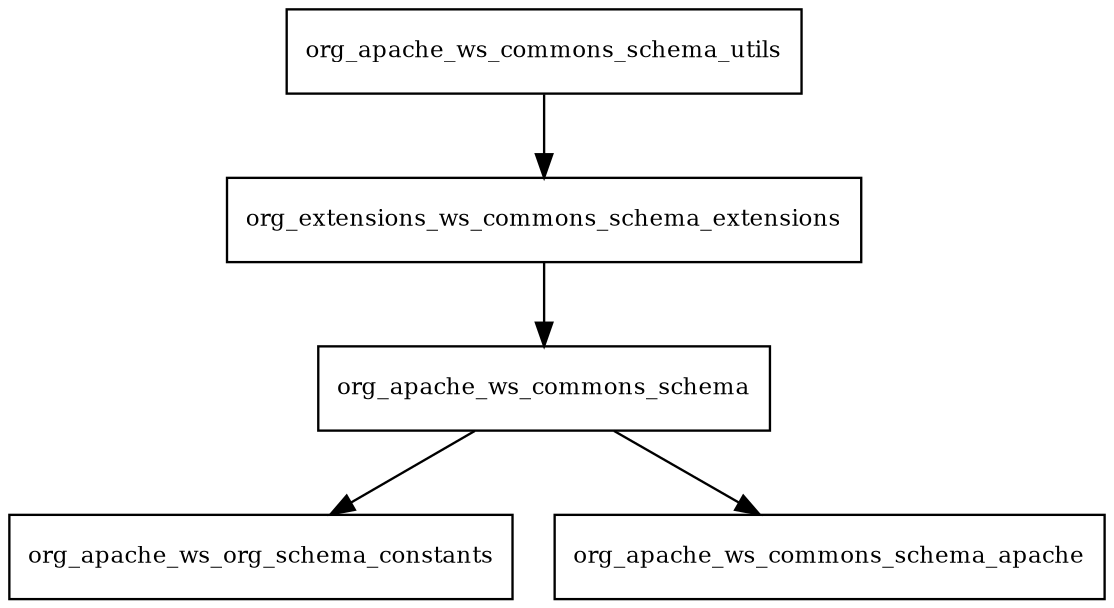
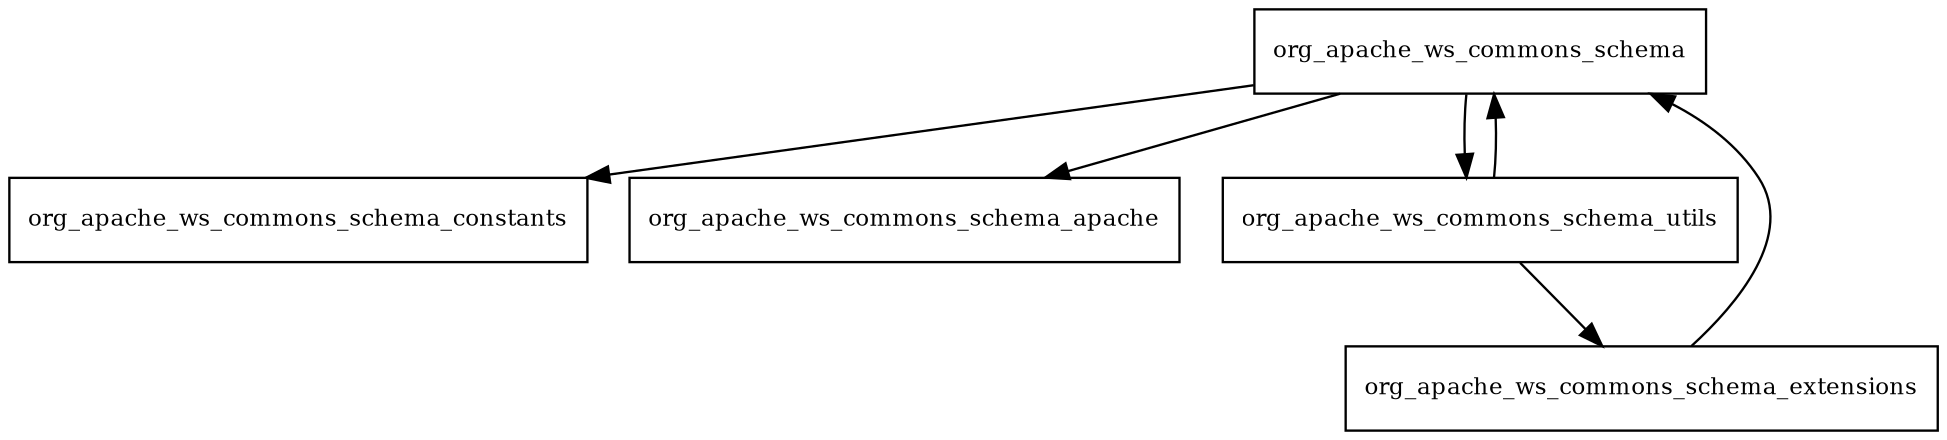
edge "org_apache_ws_commons_schema" -> "org_apache_ws_commons_schema_utils": added
edge "org_apache_ws_commons_schema_utils" -> "org_apache_ws_commons_schema": added
node "org_extensions_ws_commons_schema_extensions": label "org_extensions_ws_commons_schema_extensions" -> "org_apache_ws_commons_schema_extensions"
node "org_apache_ws_org_schema_constants": label "org_apache_ws_org_schema_constants" -> "org_apache_ws_commons_schema_constants"
